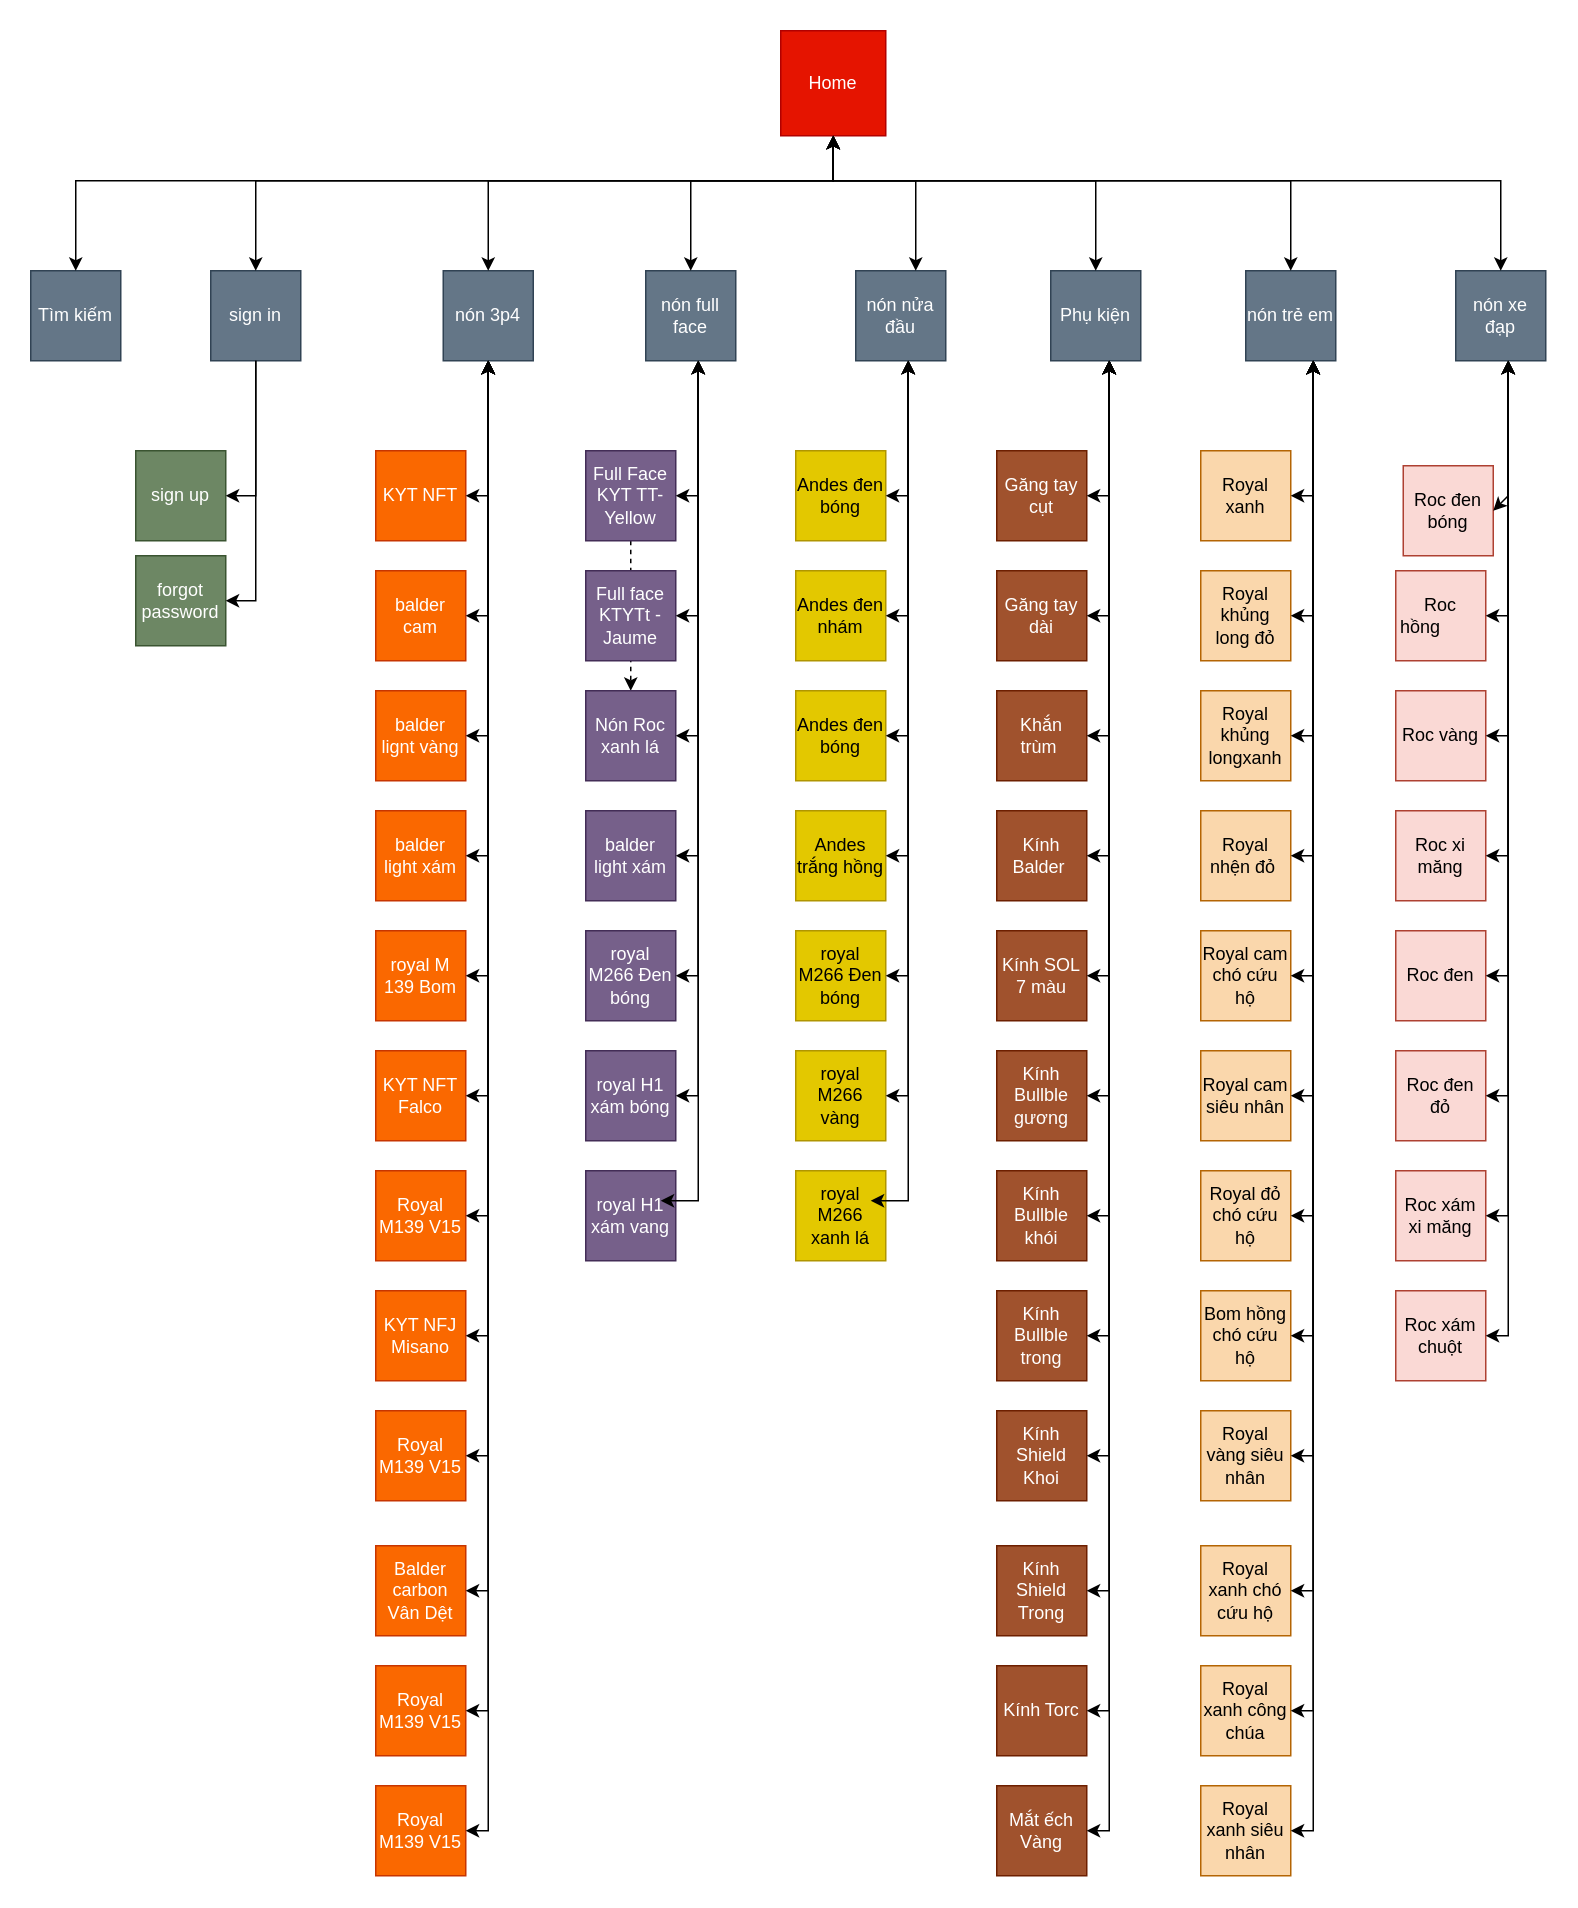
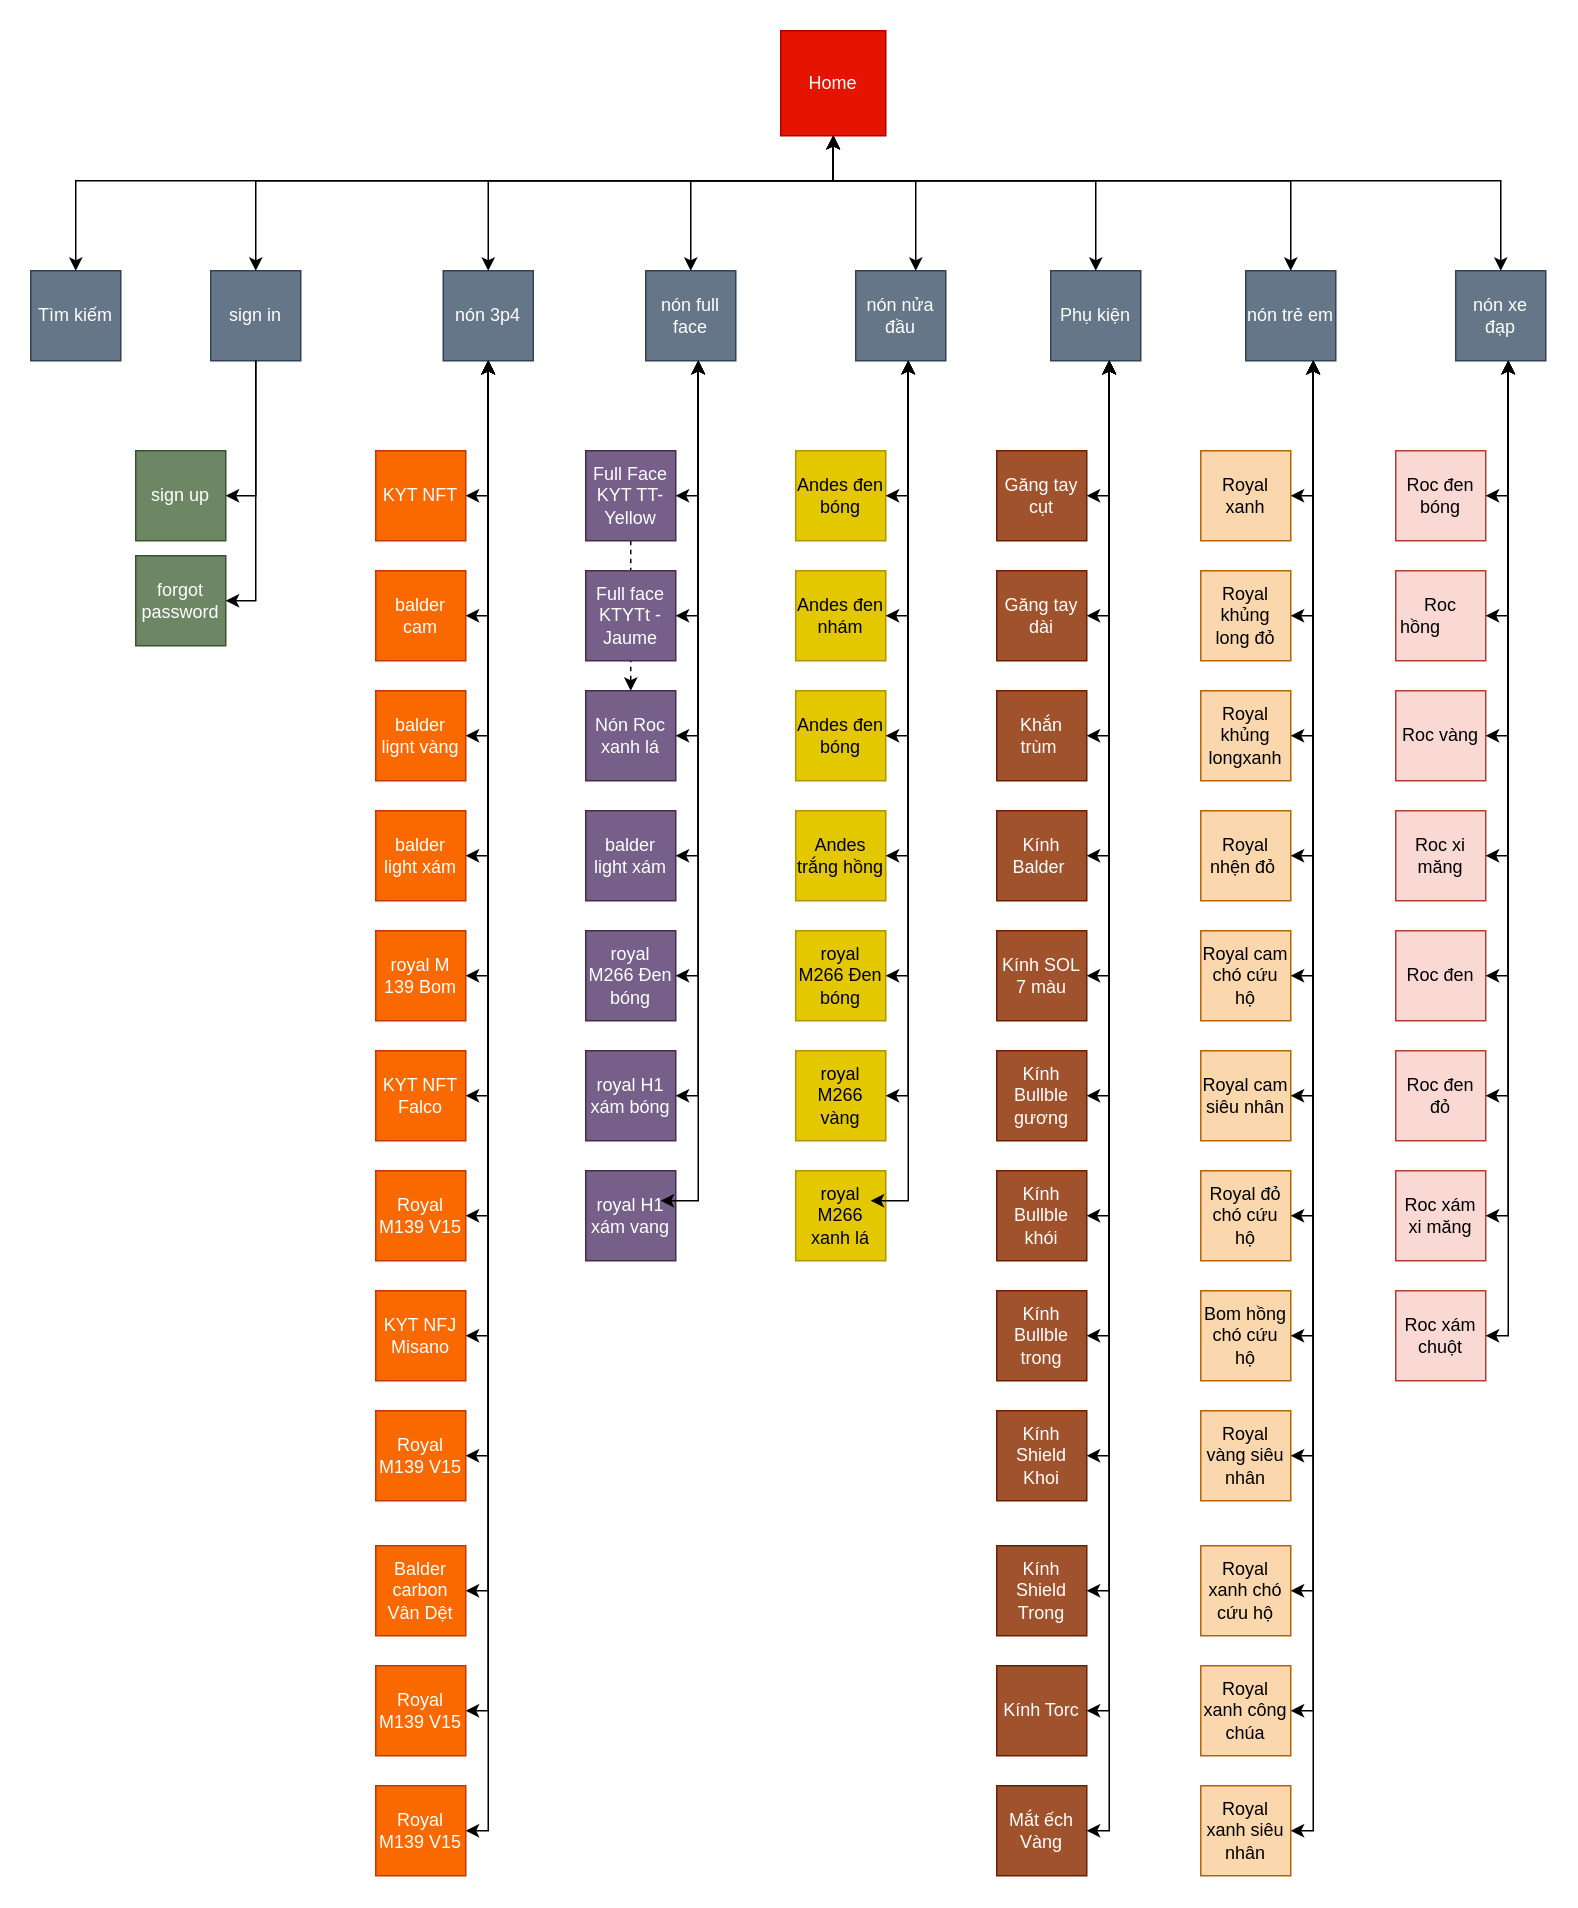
node "Roc đen bóng": moved (1448, 511) -> (1441, 496)
